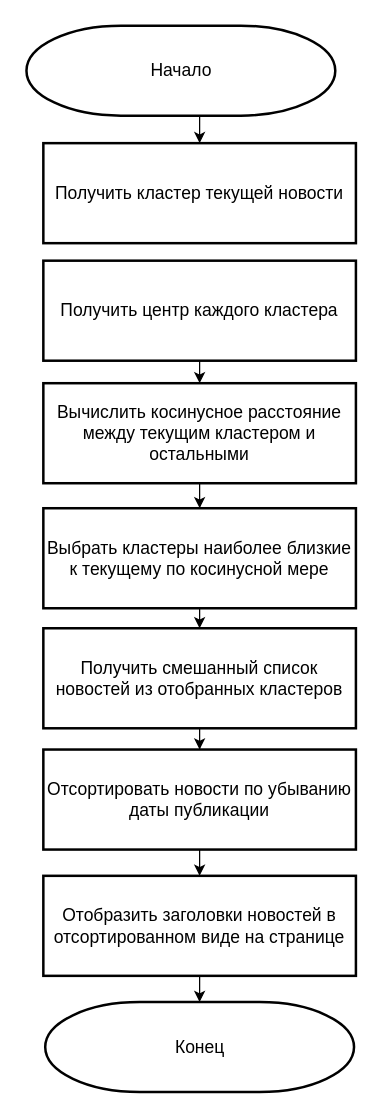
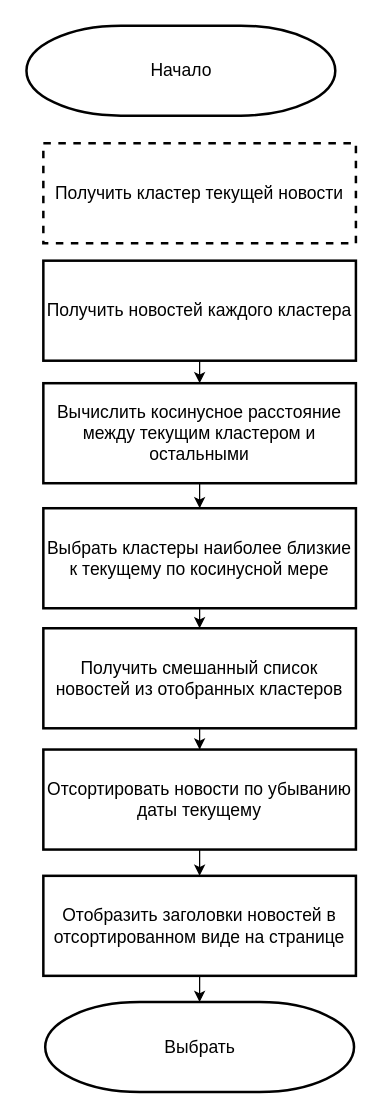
edge "Начало" -> "Получить кластер текущей новости": removed
node "Получить кластер текущей новости": style solid -> dashed
node "Получить центр каждого кластера": label "Получить центр каждого кластера" -> "Получить новостей каждого кластера"
node "Отсортировать новости по убыванию даты публикации": label "Отсортировать новости по убыванию даты публикации" -> "Отсортировать новости по убыванию даты текущему"
node "Конец": label "Конец" -> "Выбрать"
